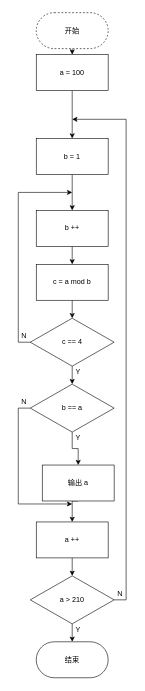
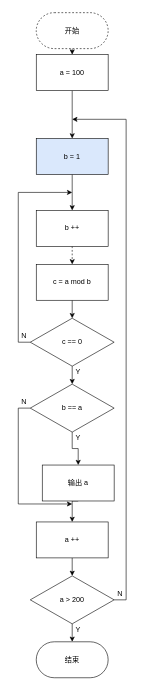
node "b = 1": fillcolor #ffffff -> #dae8fc
edge "b ++" -> "c = a mod b": style solid -> dashed
node "c == 4": label "c == 4" -> "c == 0"
node "a > 210": label "a > 210" -> "a > 200"
